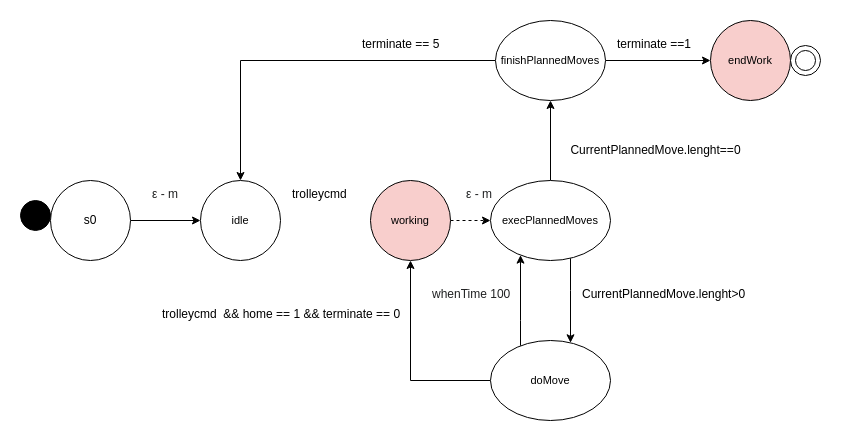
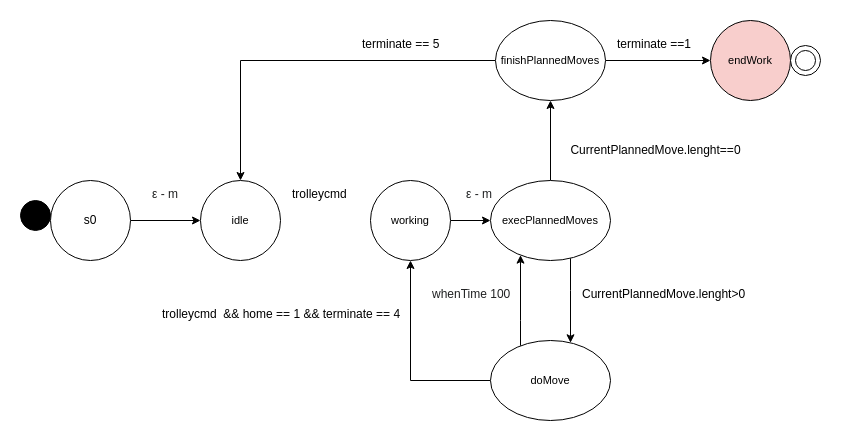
node "working": fillcolor #f8cecc -> #ffffff
edge "working" -> "execPlannedMoves": style dashed -> solid
node "trolleycmd && home == 1 && terminate == 0": label "trolleycmd && home == 1 && terminate == 0" -> "trolleycmd && home == 1 && terminate == 4"
